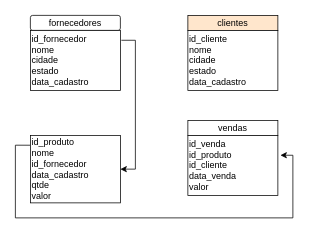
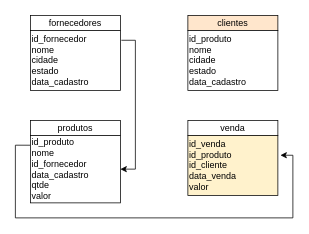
node "fornecedores": shape rounded rectangle -> rectangle
node "id_cliente nome cidade estado data_cadastro": label "id_cliente nome cidade estado data_cadastro" -> "id_produto nome cidade estado data_cadastro"
node "produtos": added
node "vendas": label "vendas" -> "venda"
node "id_venda id_produto id_cliente data_venda valor": fillcolor #ffffff -> #fff2cc
